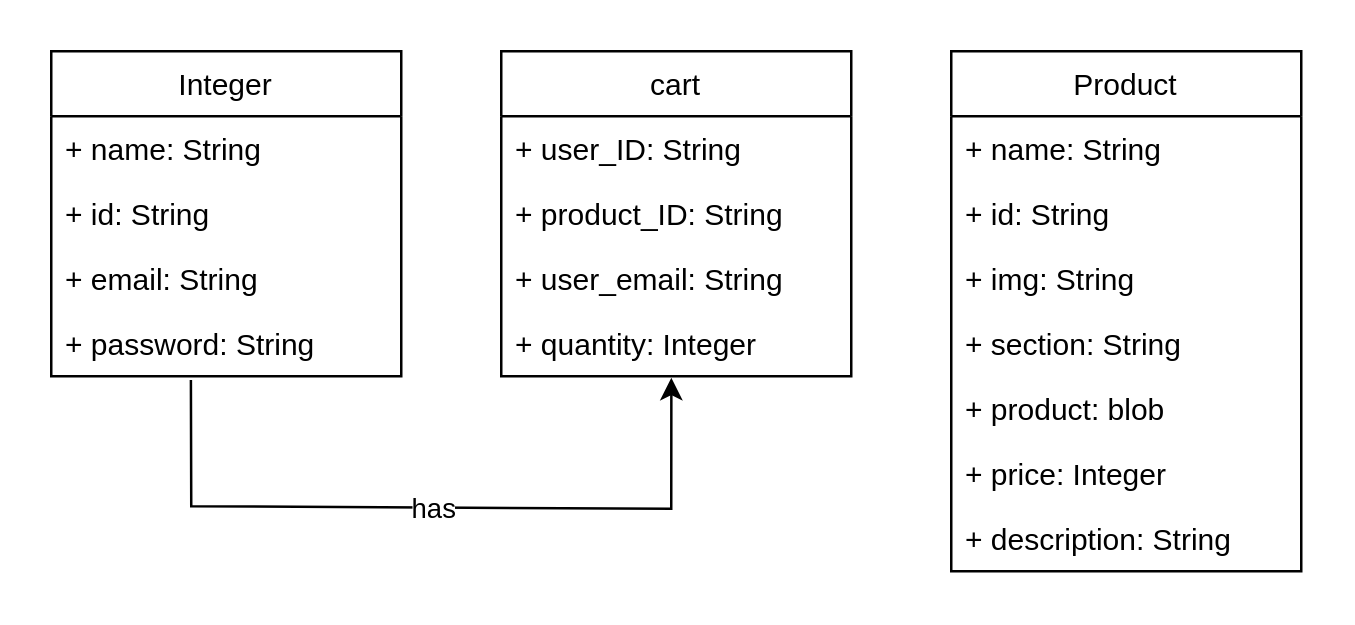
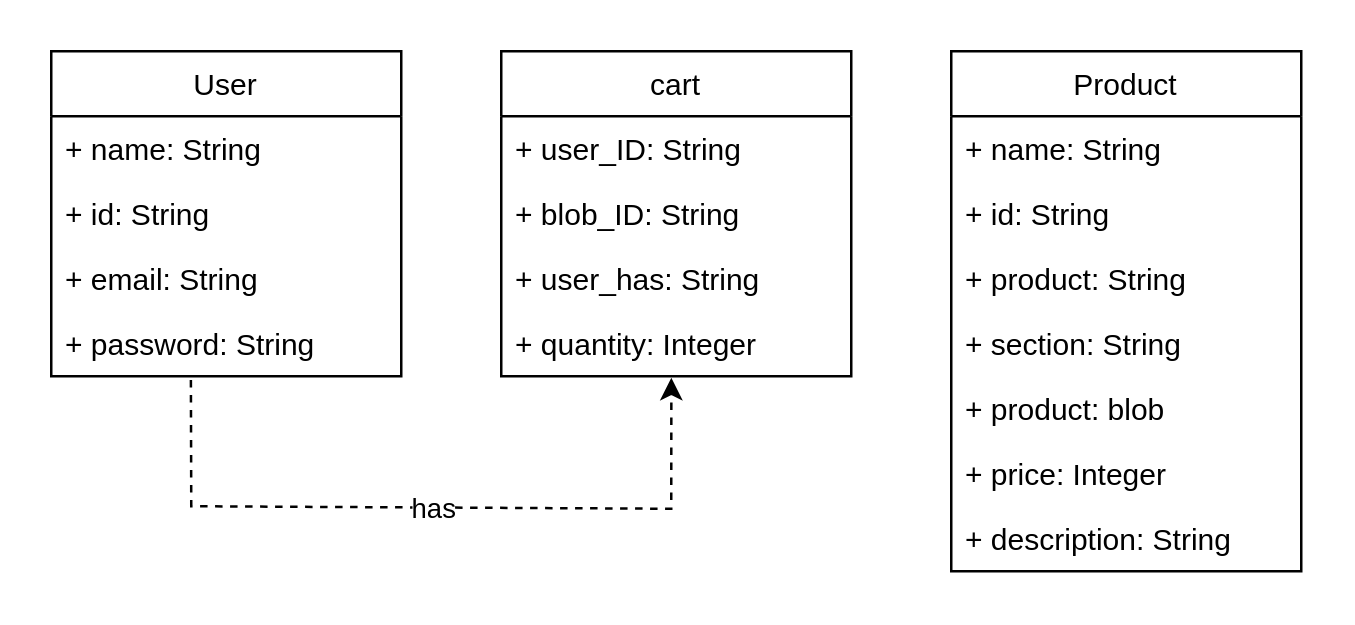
node "Integer": label "Integer" -> "User"
node "+ product_ID: String": label "+ product_ID: String" -> "+ blob_ID: String"
node "+ user_email: String": label "+ user_email: String" -> "+ user_has: String"
node "+ img: String": label "+ img: String" -> "+ product: String"
edge "+ password: String" -> "+ quantity: Integer": style solid -> dashed
